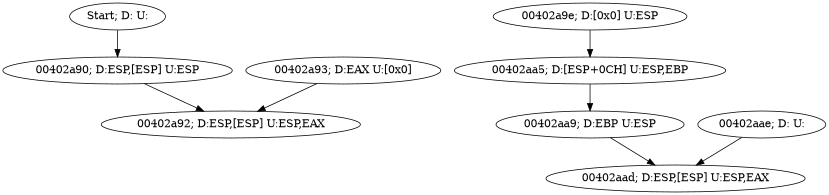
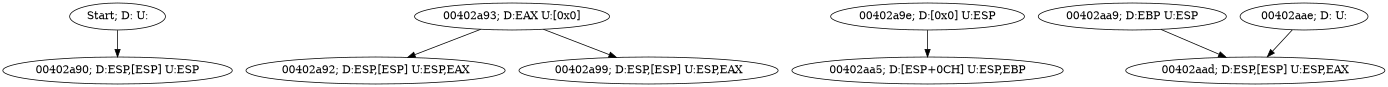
node "00402a99; D:ESP,[ESP] U:ESP,EAX": added
edge "00402aa5; D:[ESP+0CH] U:ESP,EBP" -> "00402aa9; D:EBP U:ESP": removed
edge "00402a90; D:ESP,[ESP] U:ESP" -> "00402a92; D:ESP,[ESP] U:ESP,EAX": removed
